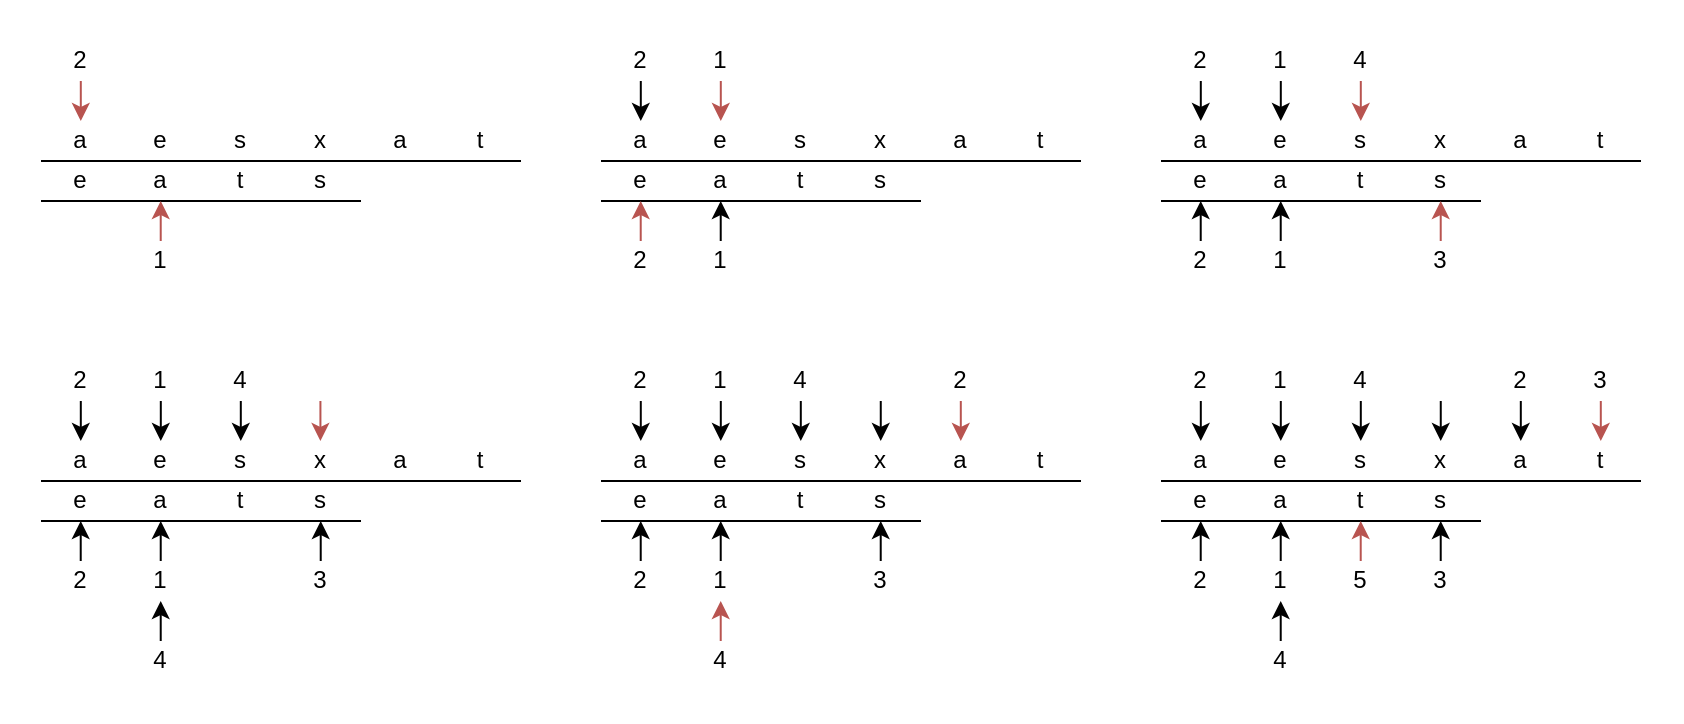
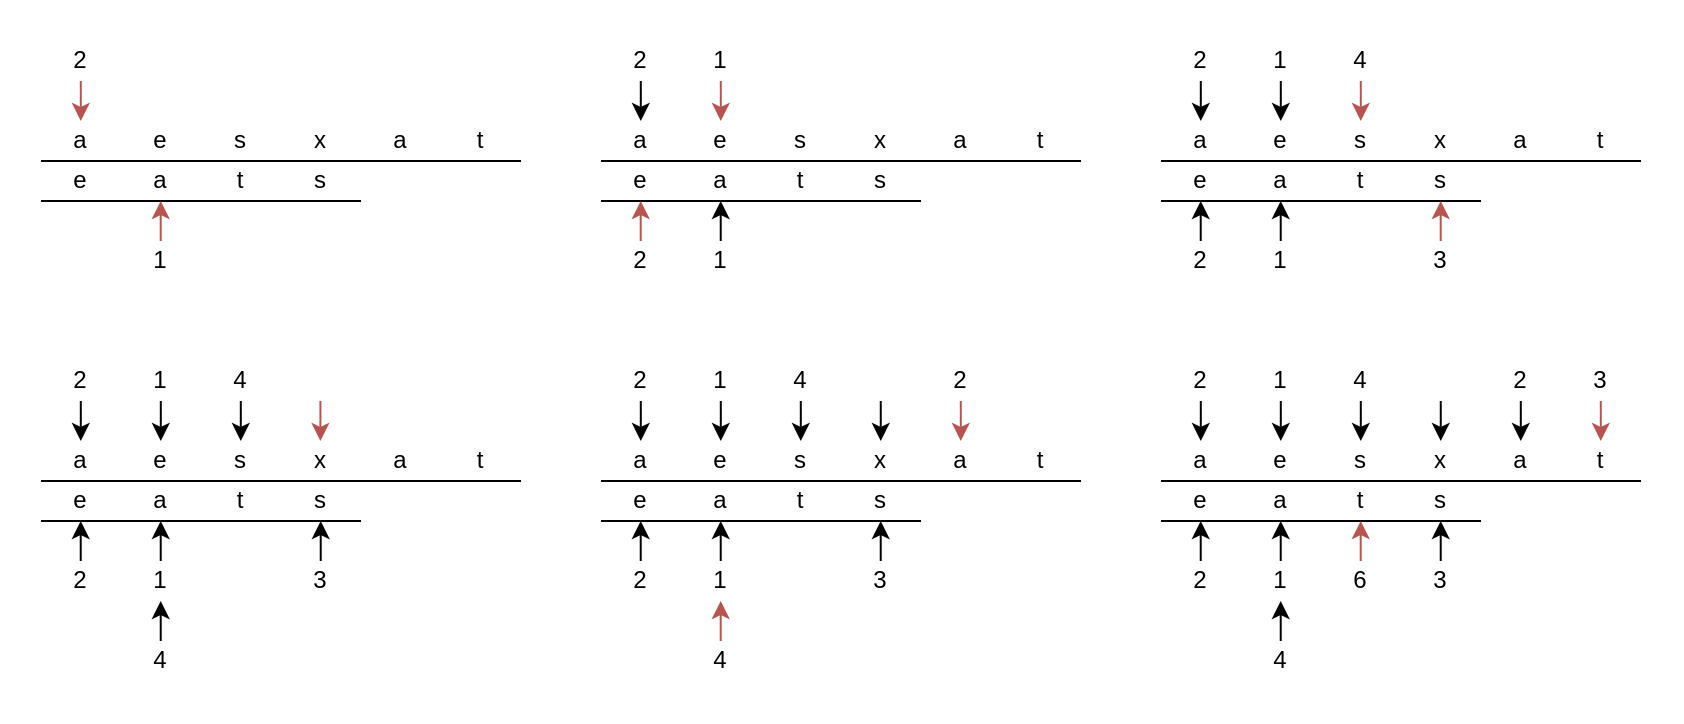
node "5": label "5" -> "6"
